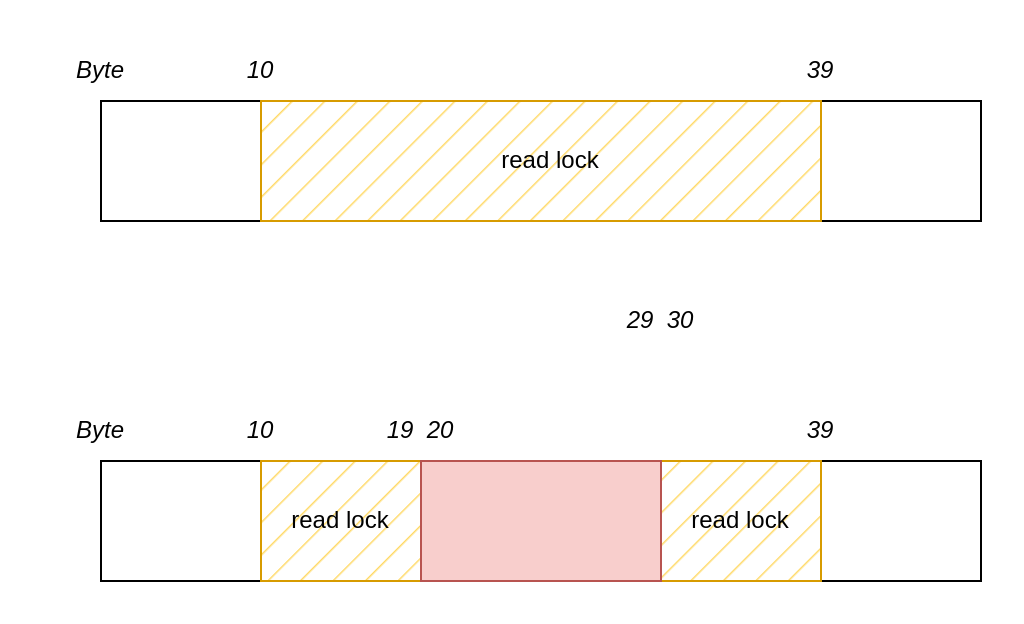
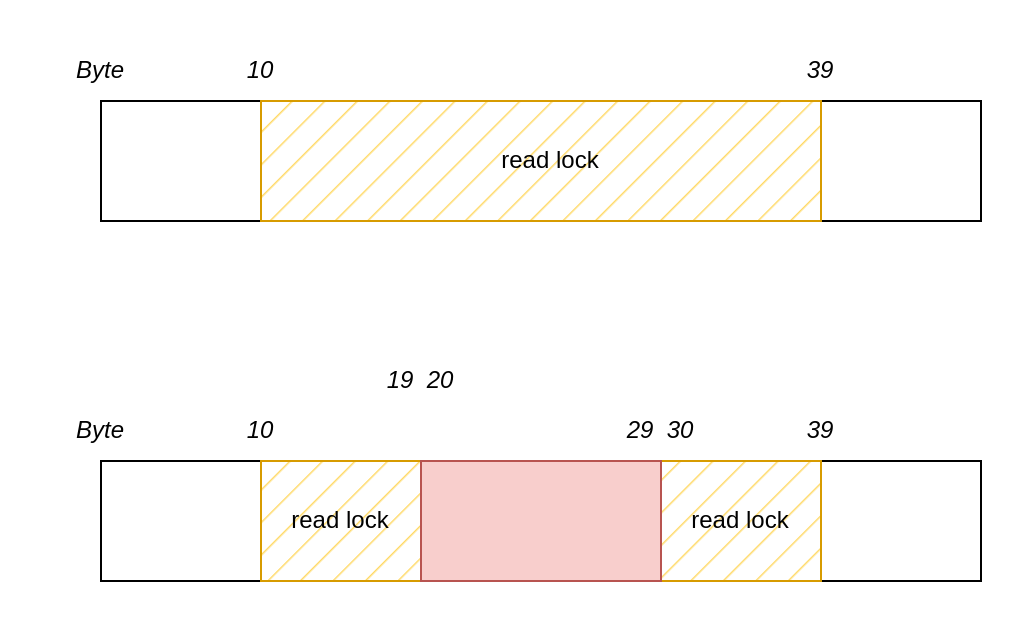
node "29 30": moved (661, 321) -> (661, 431)
node "19 20": moved (421, 431) -> (421, 381)
